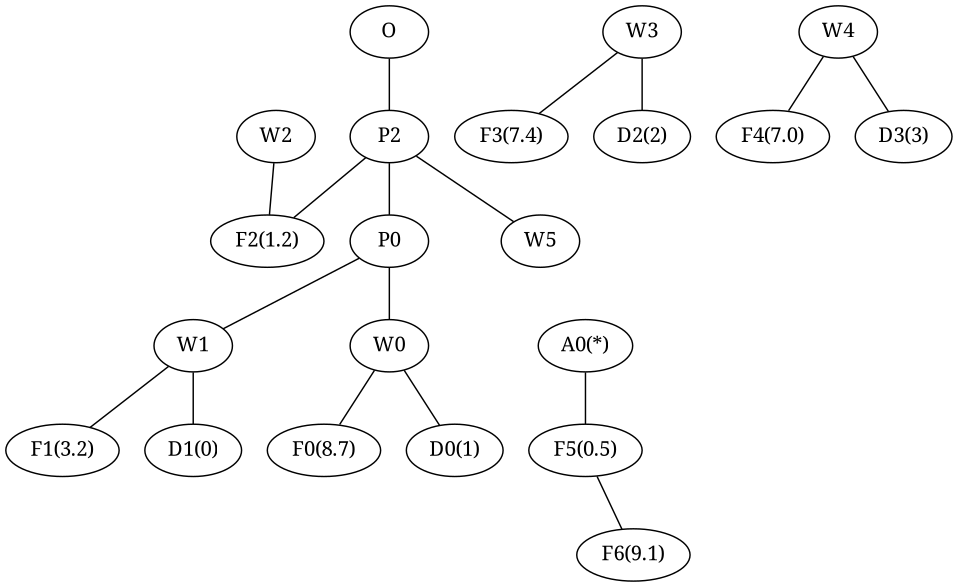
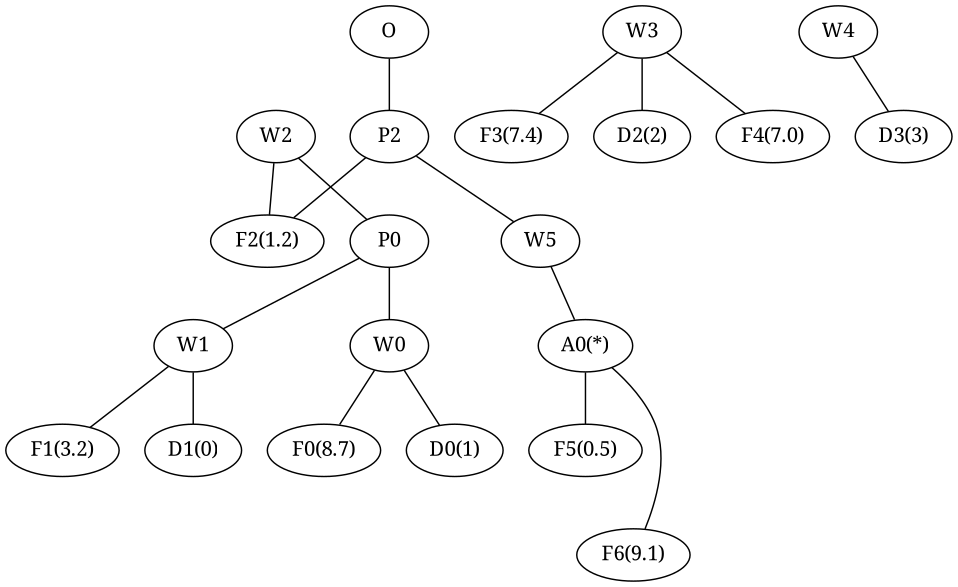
edge "W4" -- "F4(7.0)": now "W3" -- "F4(7.0)"
edge "P2" -- "P0": now "W2" -- "P0"
edge "W5" -- "A0(*)": added
edge "F5(0.5)" -- "F6(9.1)": now "A0(*)" -- "F6(9.1)"
